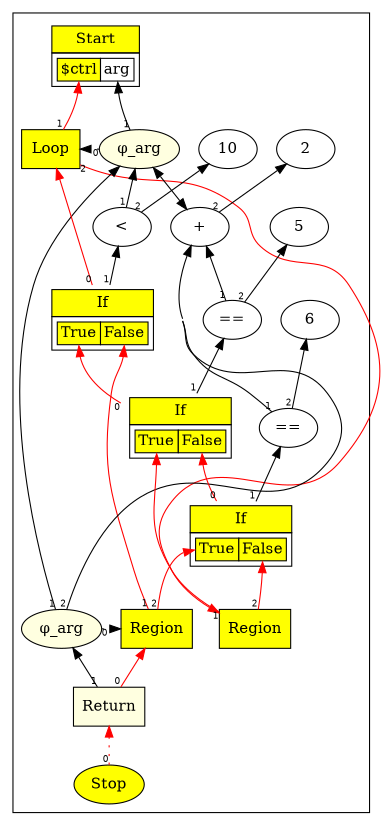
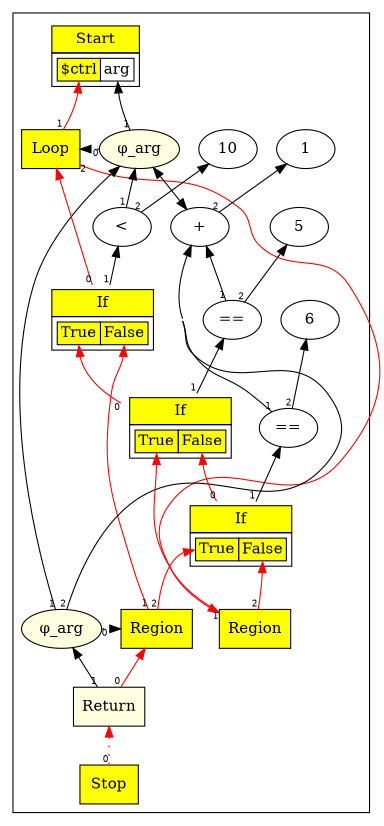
node "2": label "2" -> "1"
node "Stop": shape ellipse -> box
